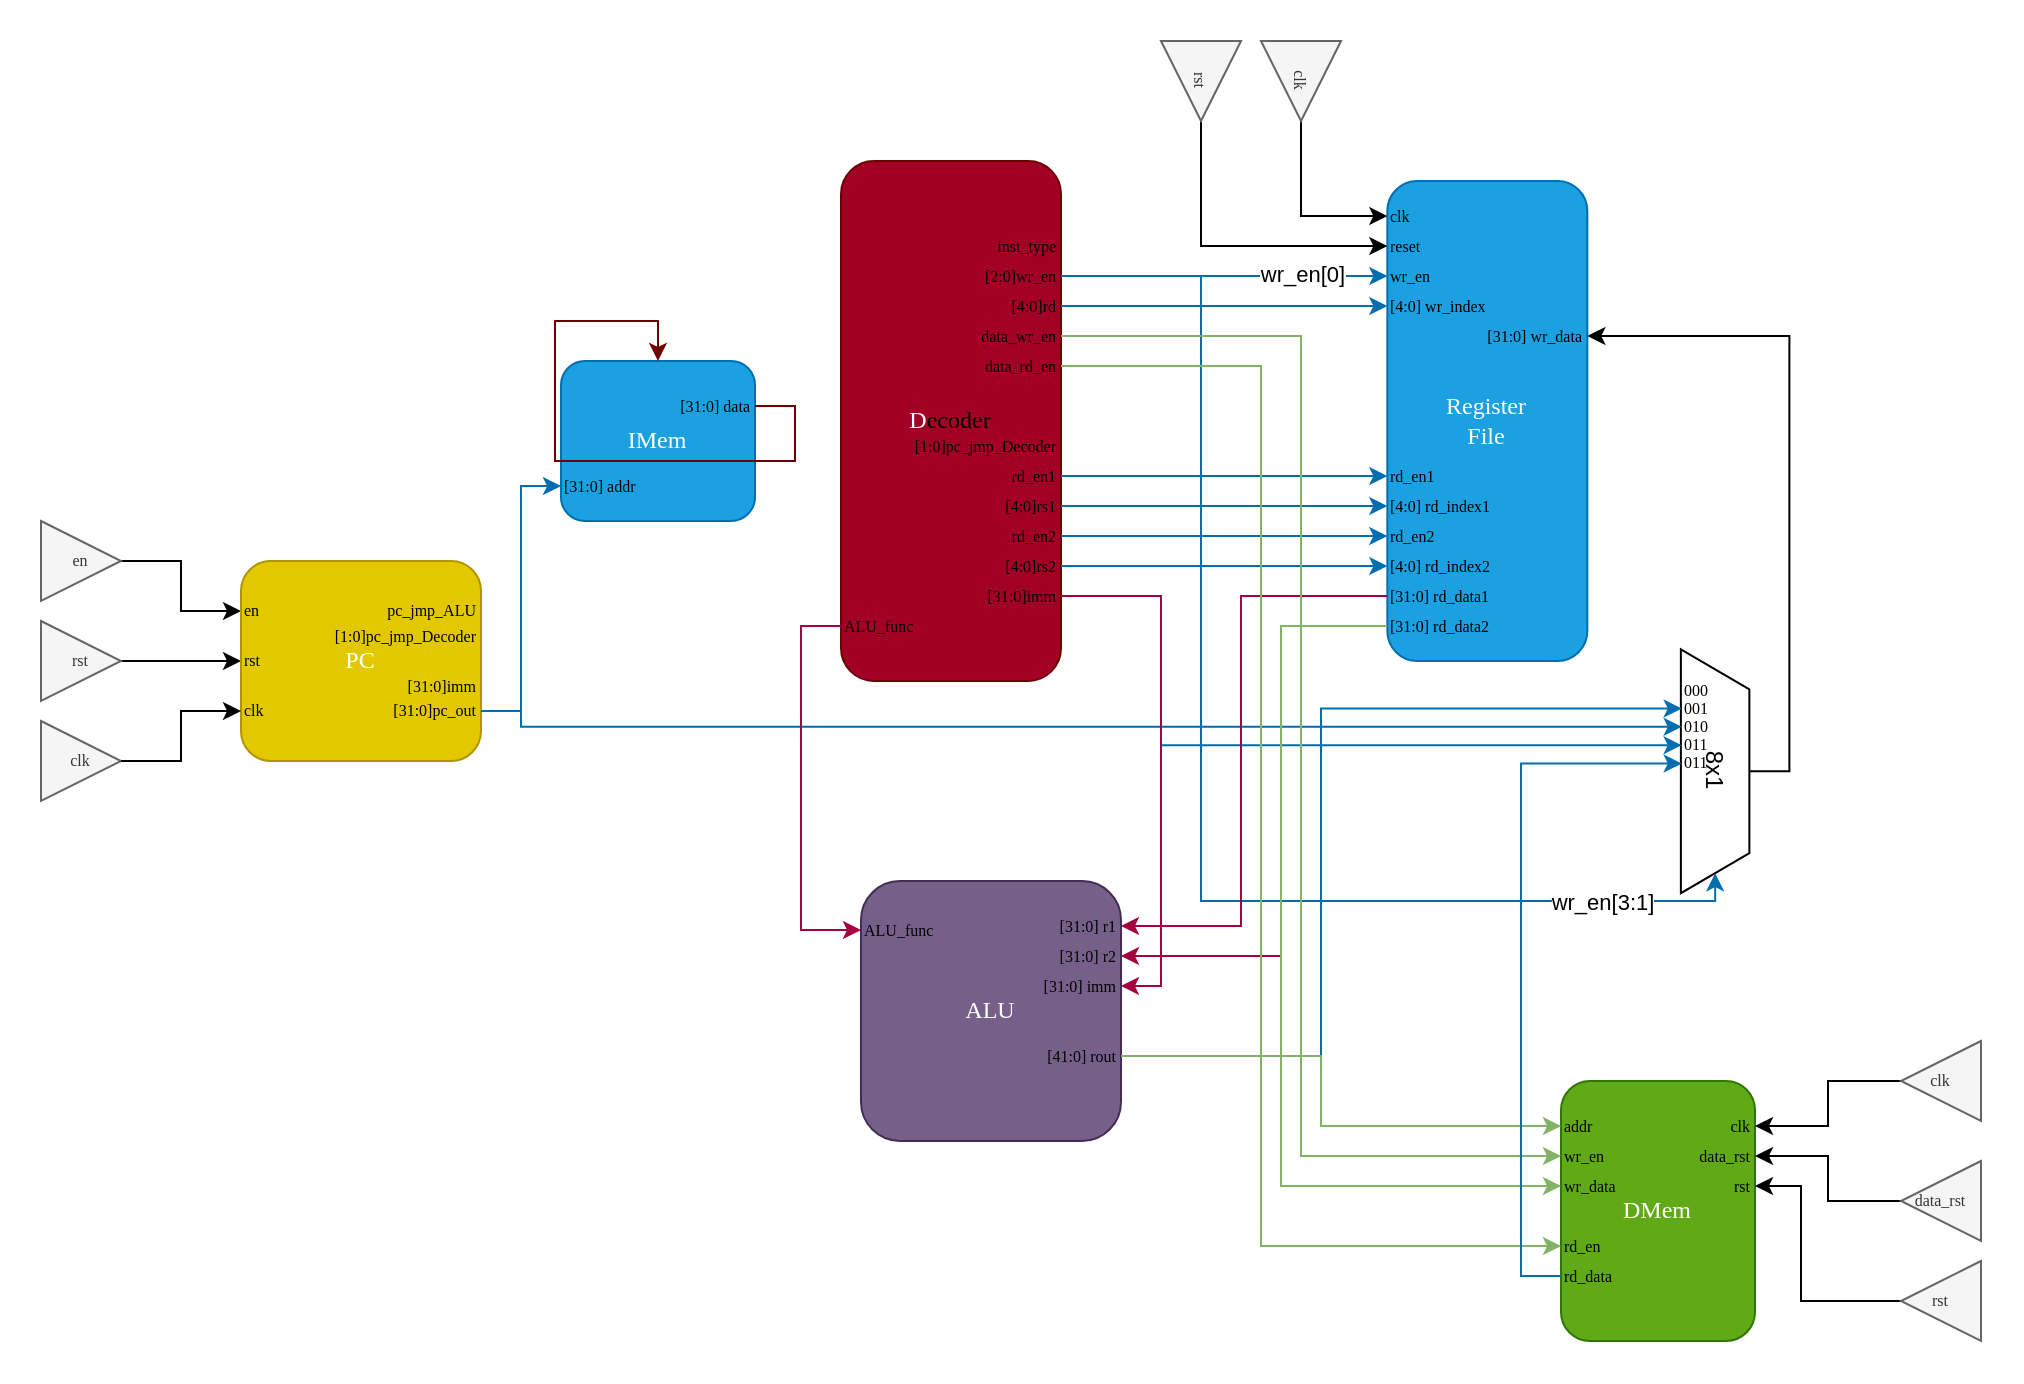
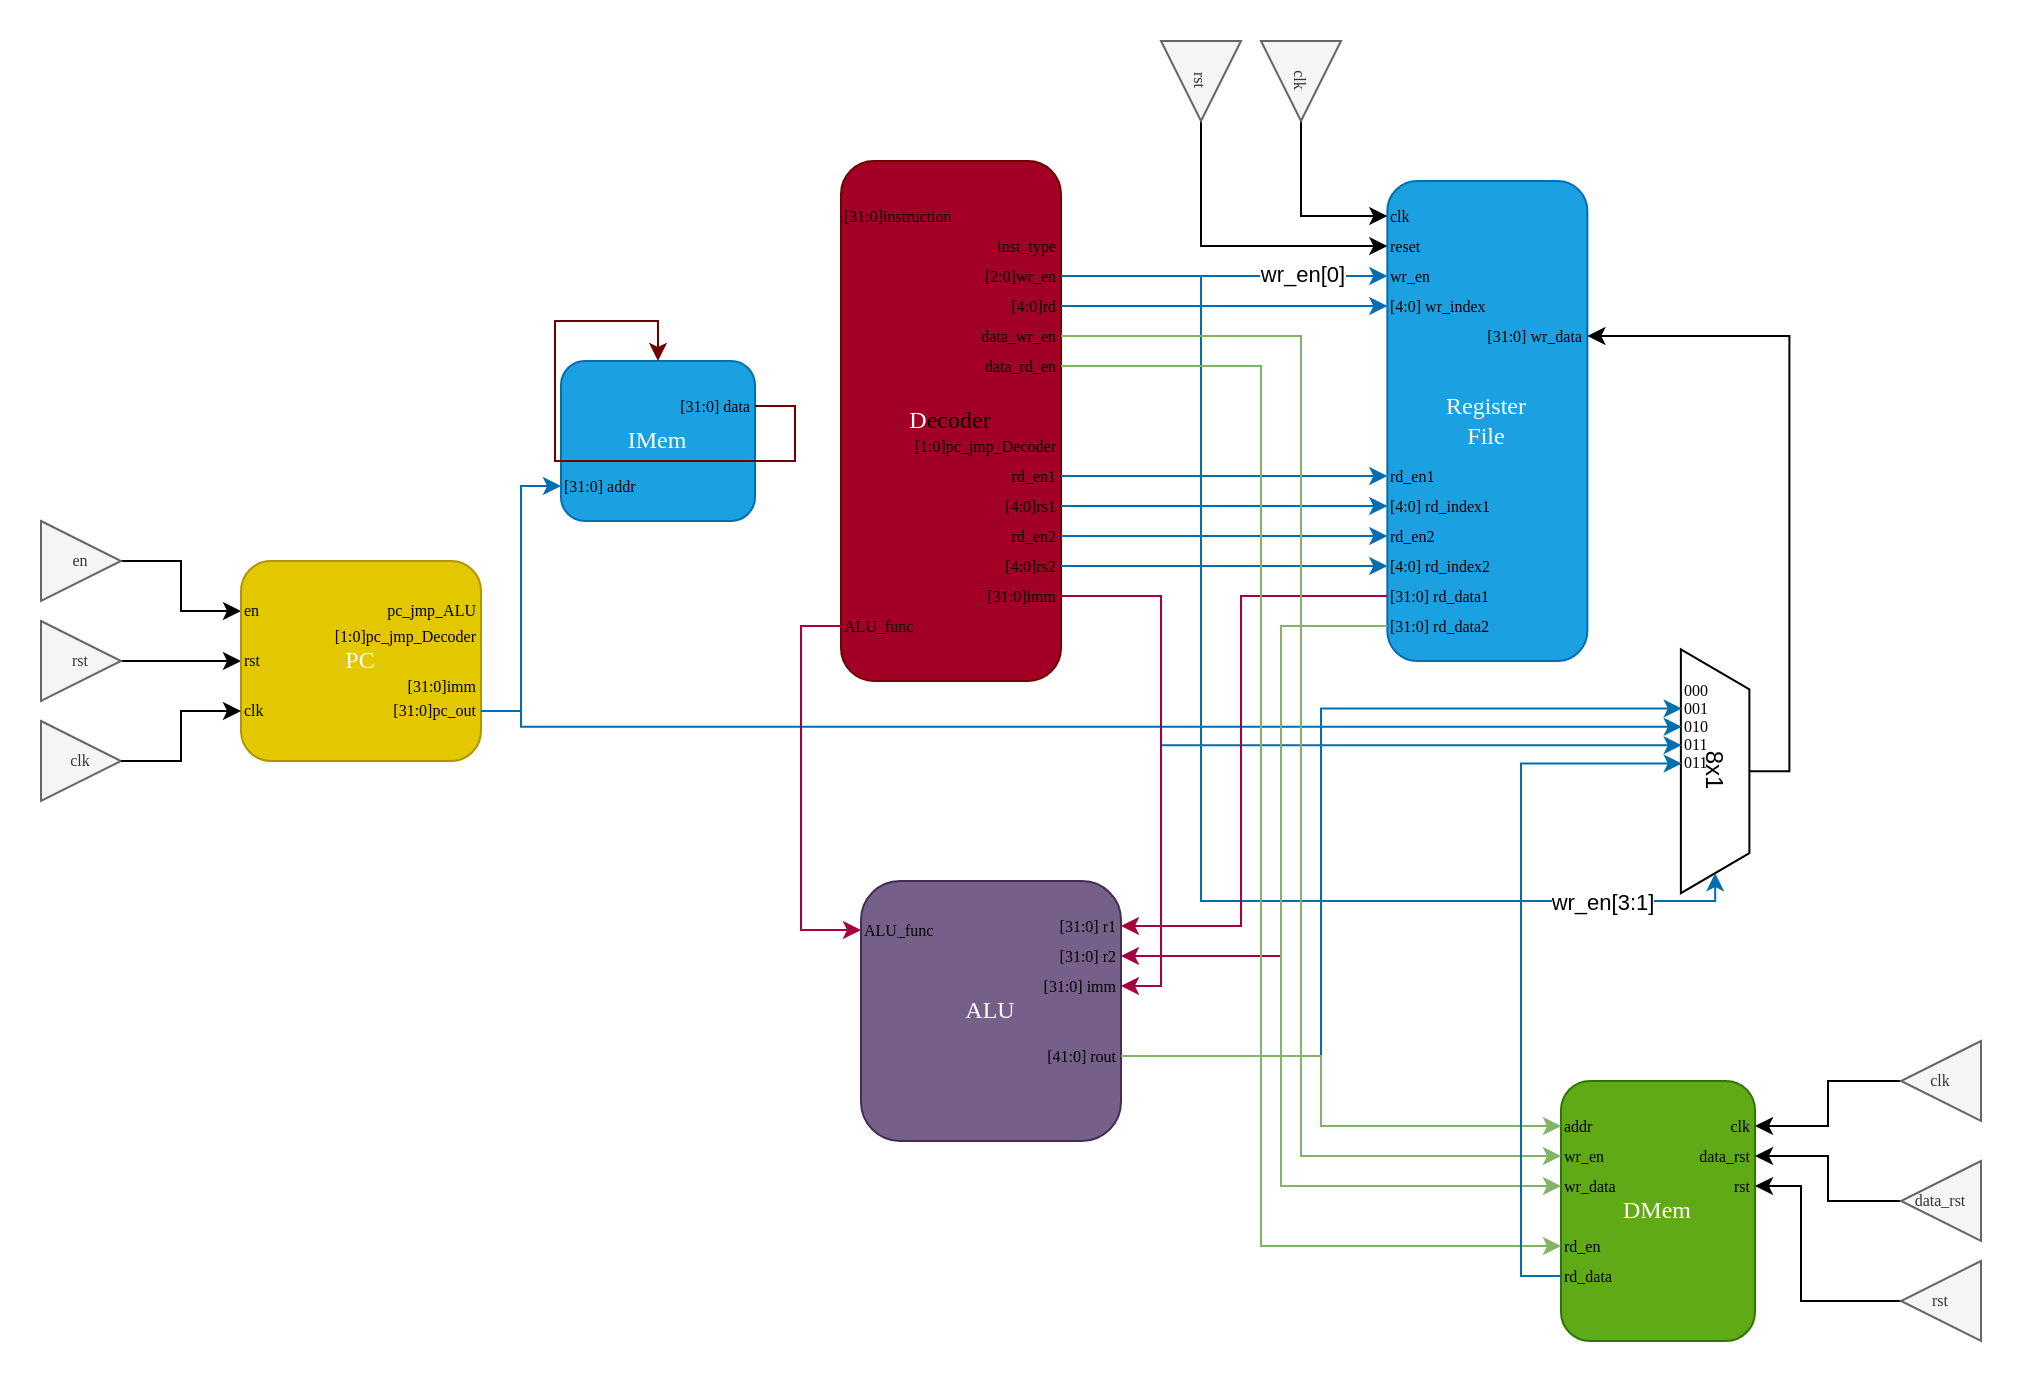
node "[31:0]instruction": added
